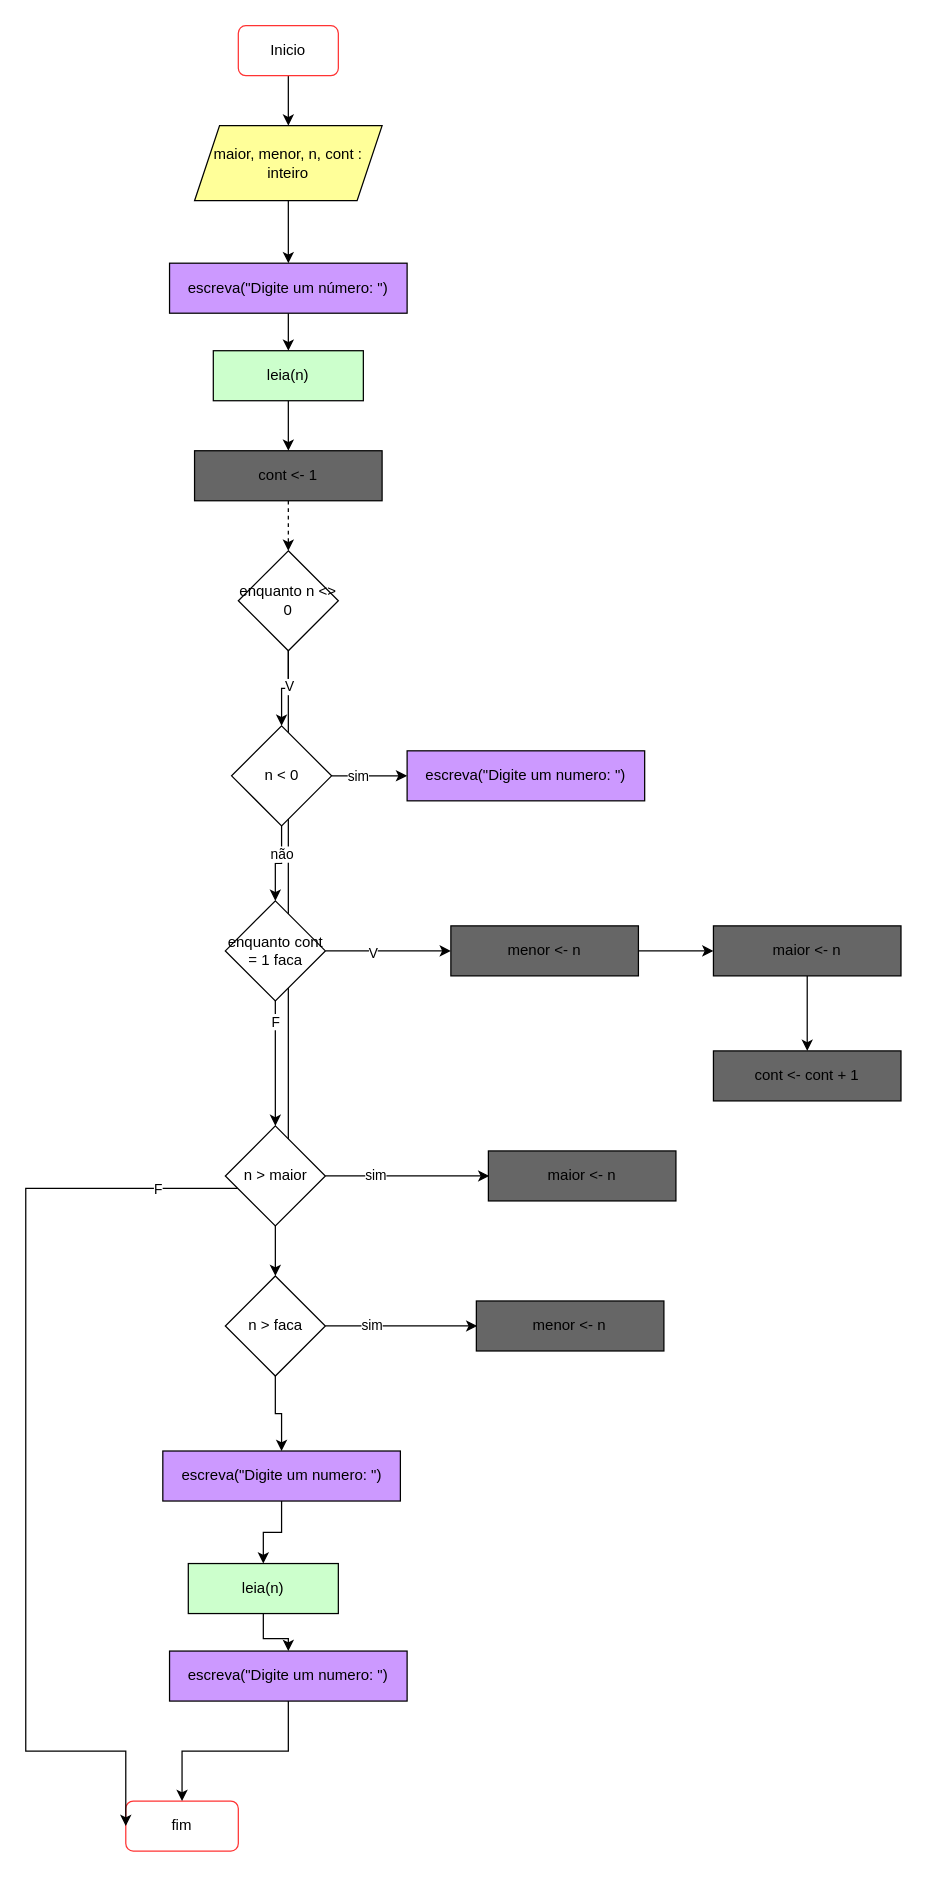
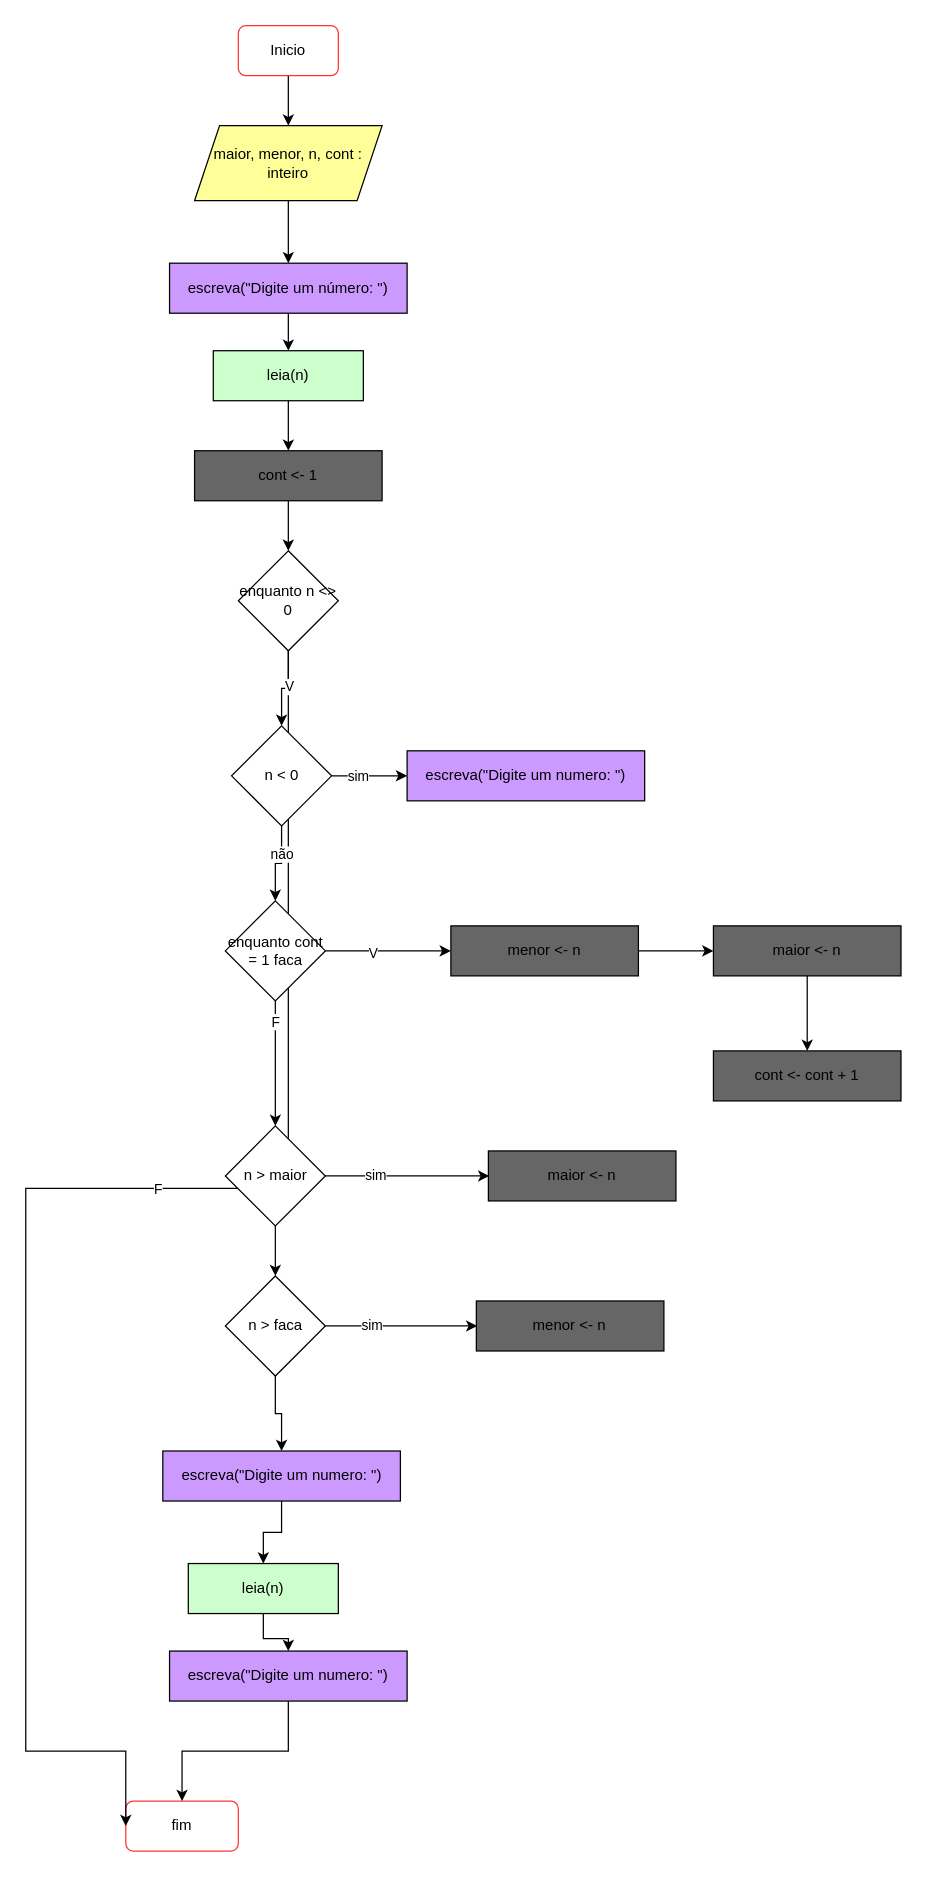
edge "cont <- 1" -> "enquanto n <> 0": style dashed -> solid
